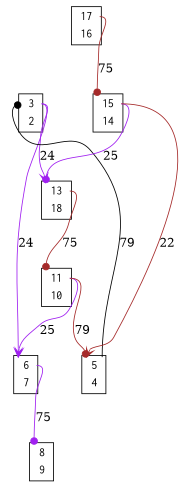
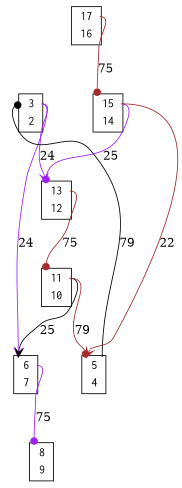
node "13": text "18" -> "12"
edge "11" -> "6": color purple -> black
